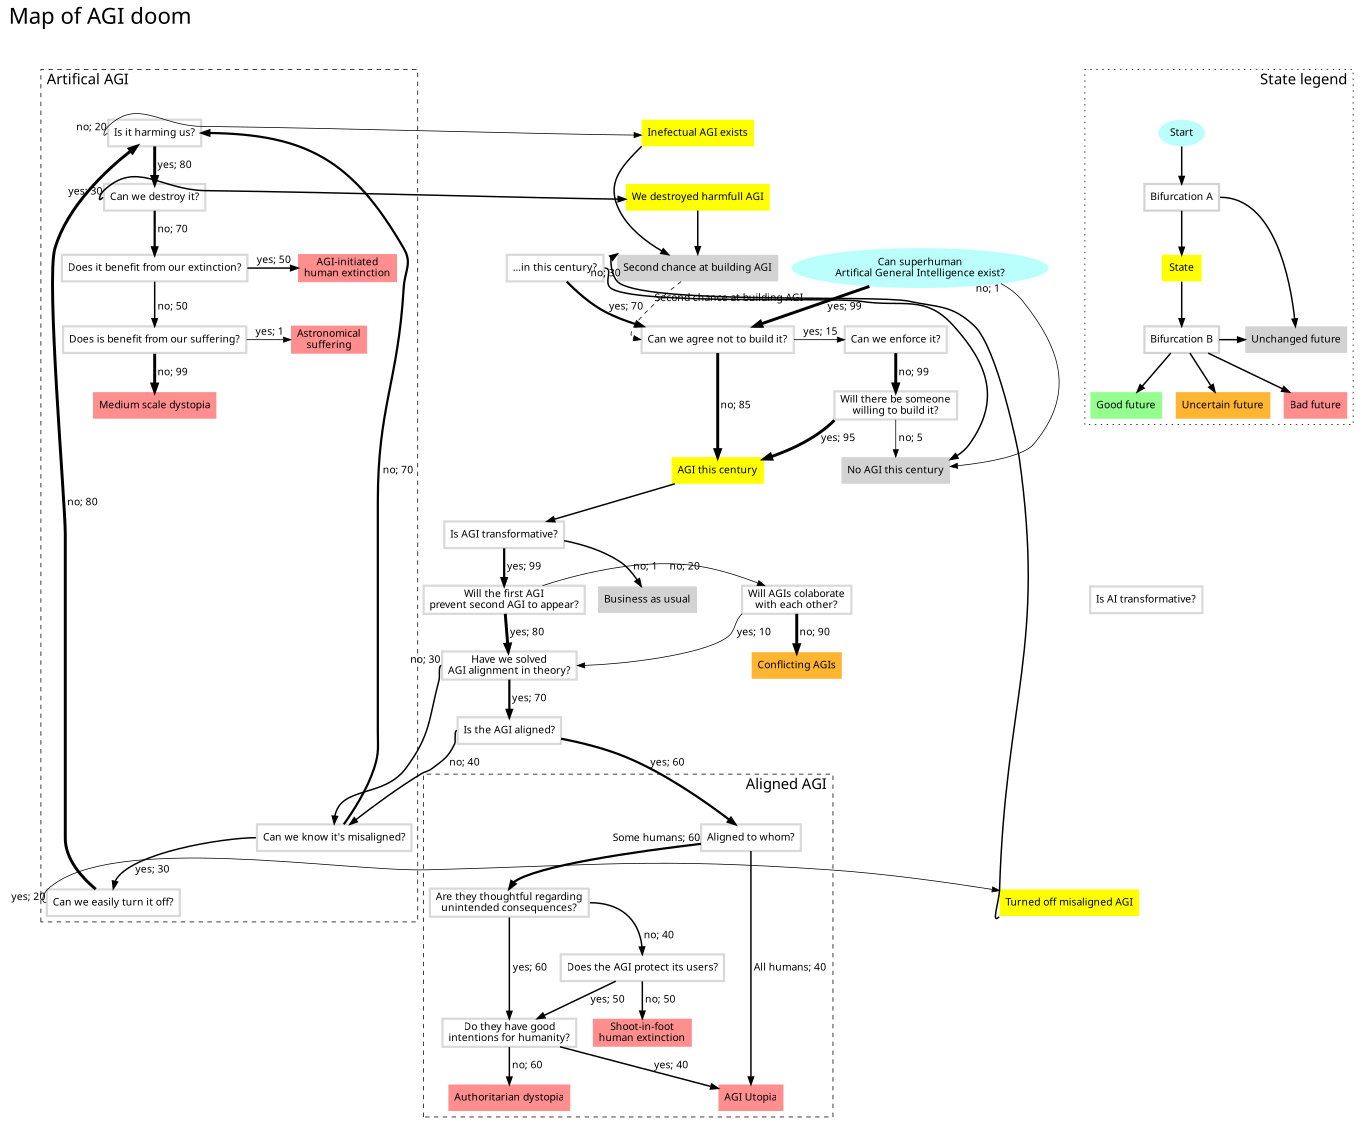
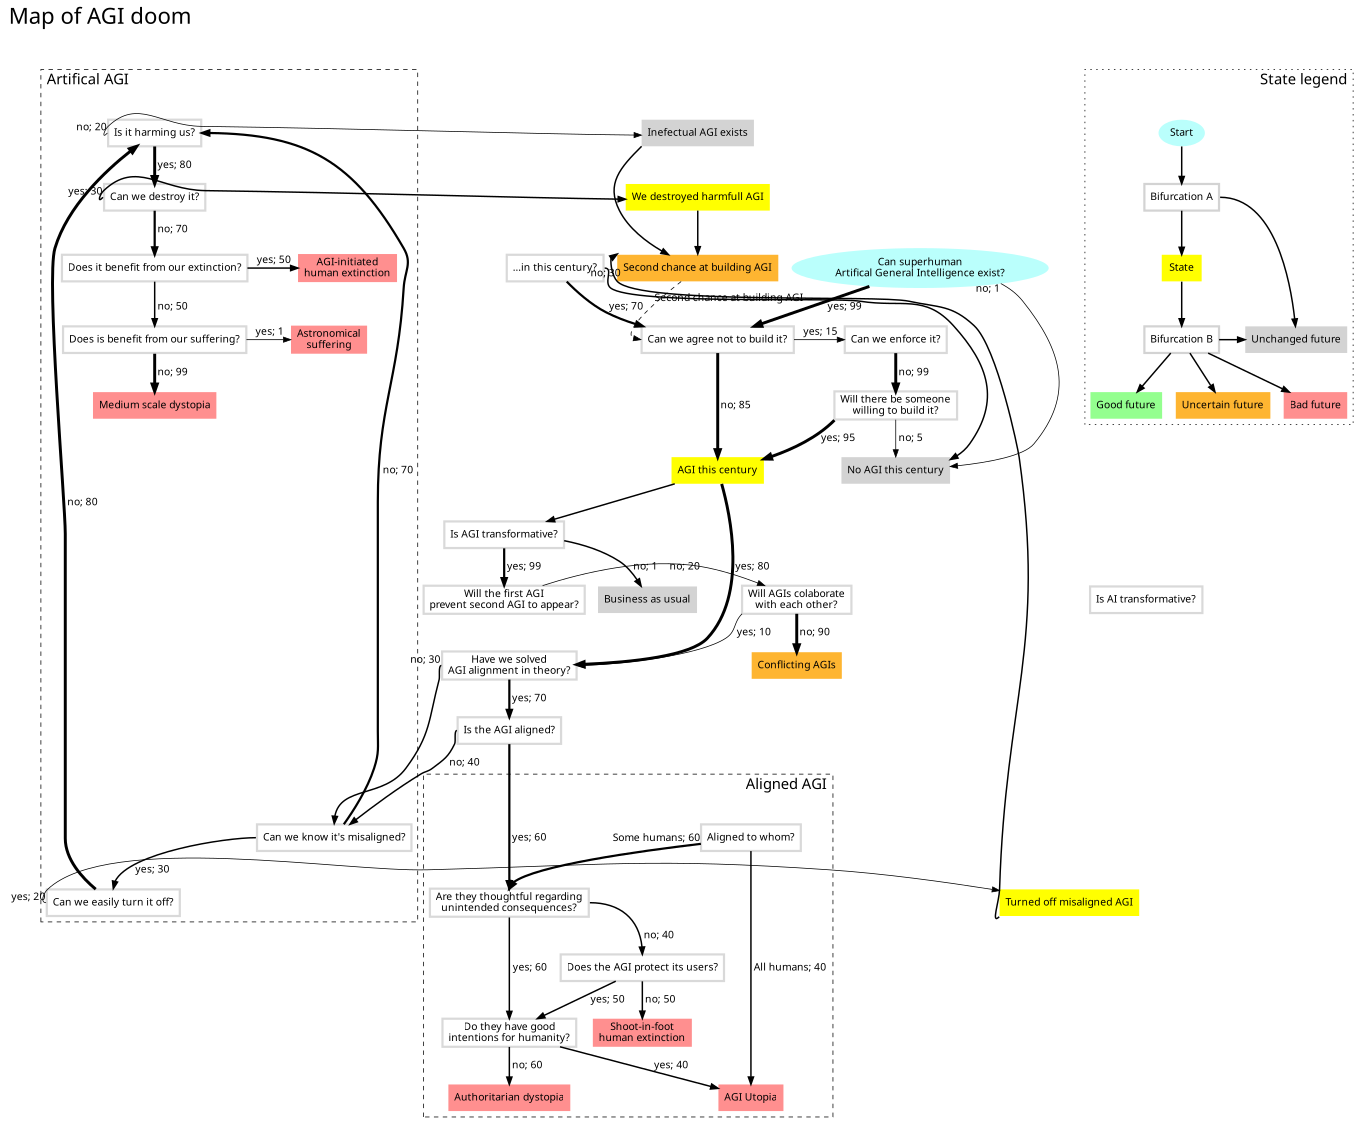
node "Inefectual AGI exists": fillcolor yellow -> lightgray
node "Second chance at building AGI": fillcolor lightgray -> #feb531
edge "Will the first AGI prevent second AGI to appear?" -> "Have we solved AGI alignment in theory?": now "AGI this century" -> "Have we solved AGI alignment in theory?"
edge "Is the AGI aligned?" -> "Aligned to whom?": now "Is the AGI aligned?" -> "Are they thoughtful regarding unintended consequences?"
